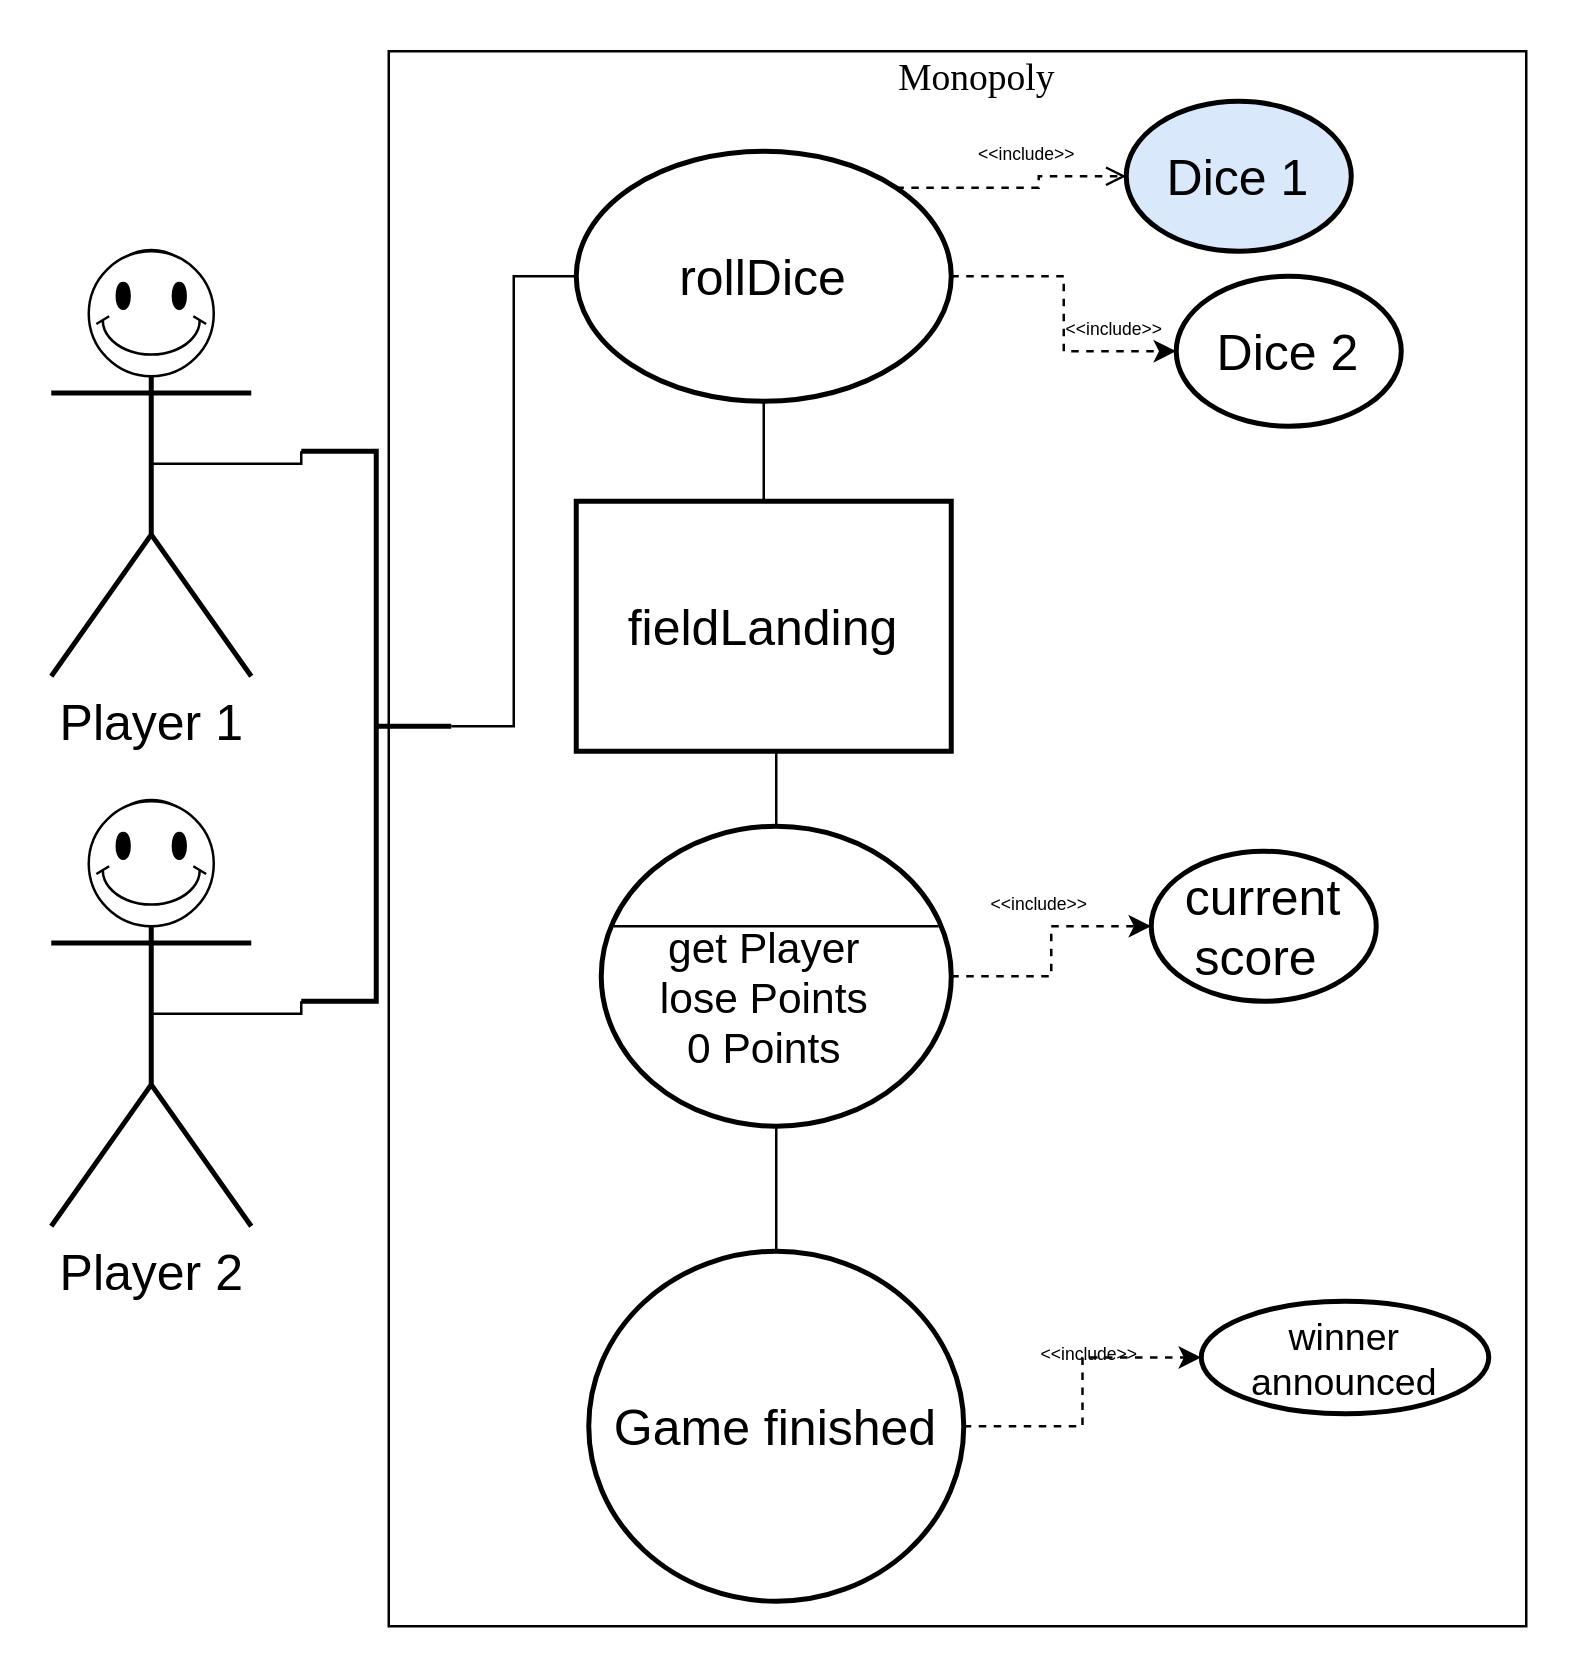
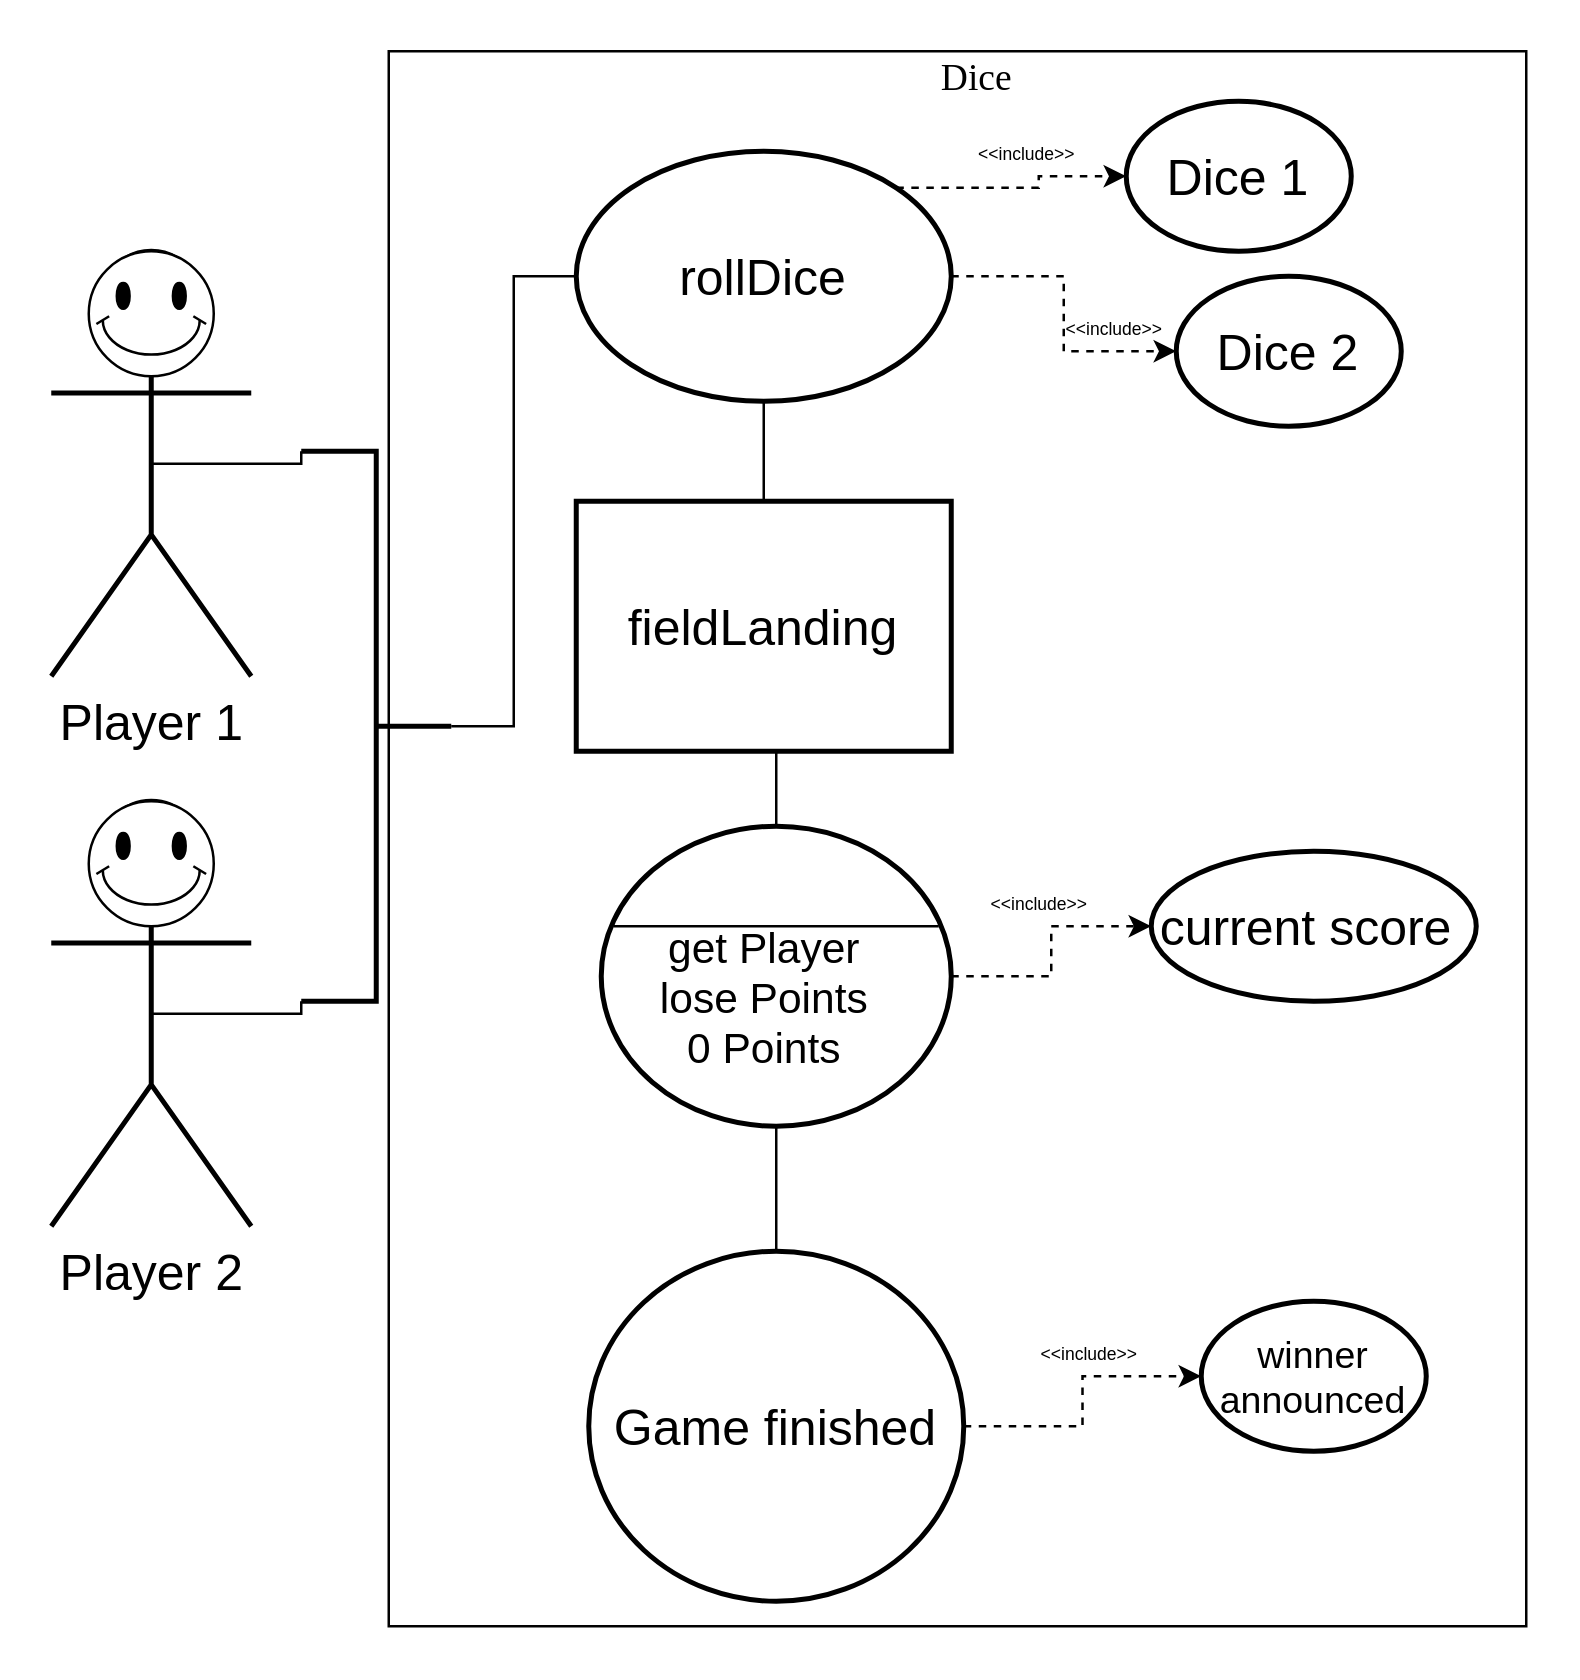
node "Monopoly": label "Monopoly" -> "Dice"
edge "rollDice" -> "Dice 1": arrowhead open -> classic
node "Dice 1": fillcolor #dae8fc -> #ffffff
node "current score": size 225x150 -> 325x150
node "winner announced": size 288x113 -> 225x150
